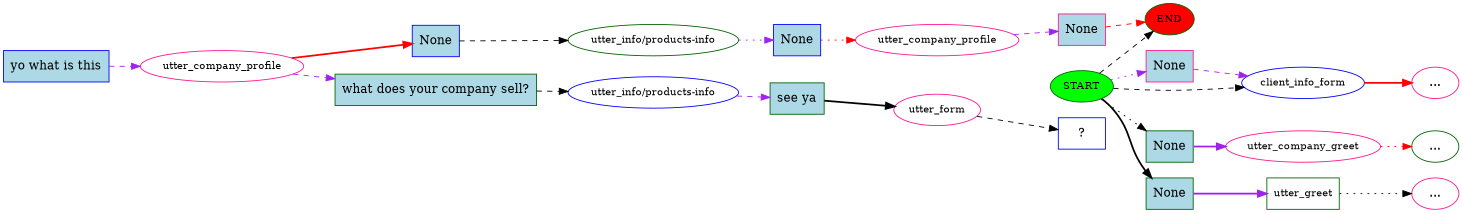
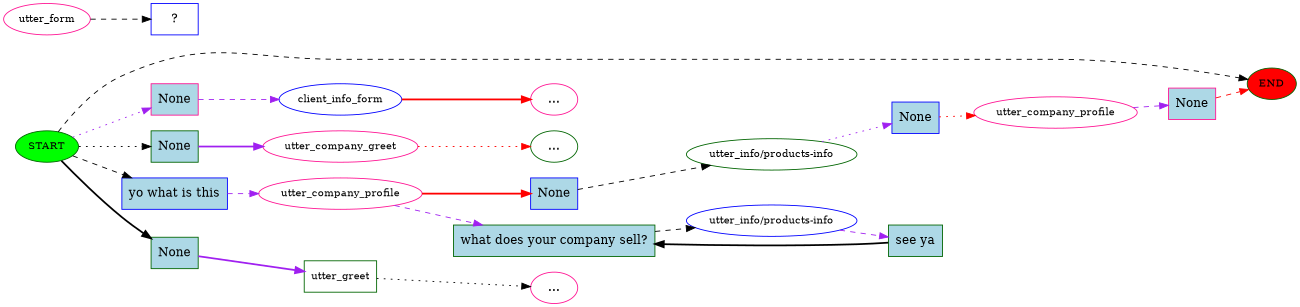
edge "START" -> "client_info_form": now "START" -> "yo what is this"
edge "see ya" -> "utter_form": now "see ya" -> "what does your company sell?"
